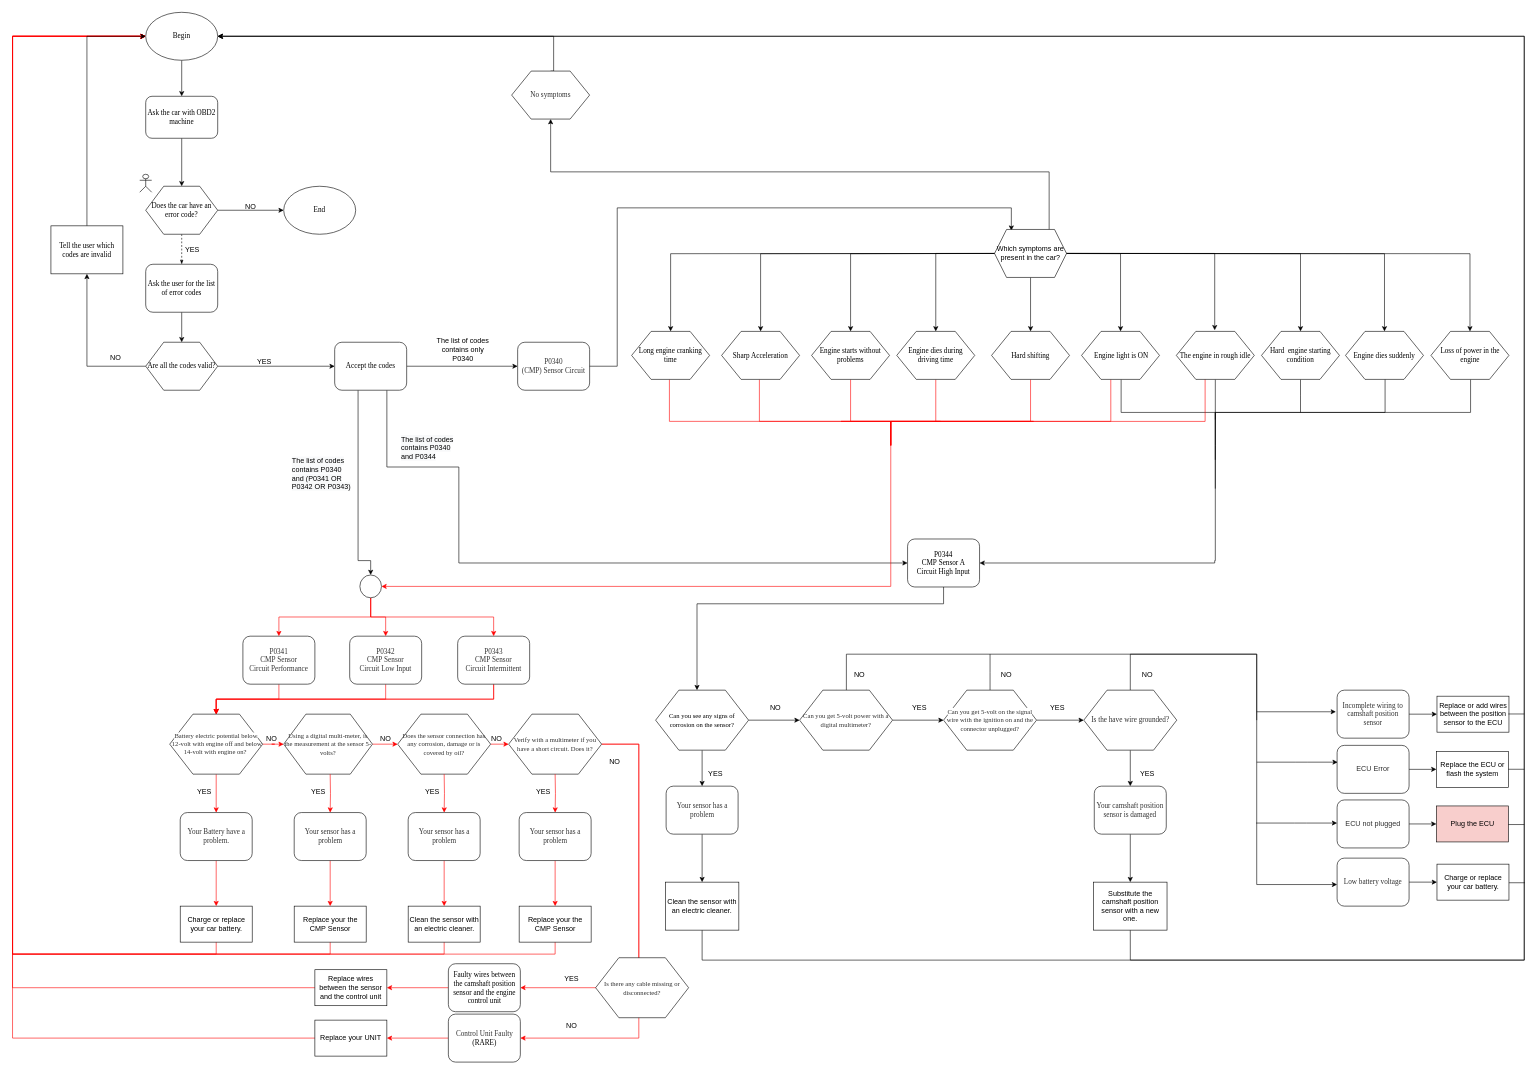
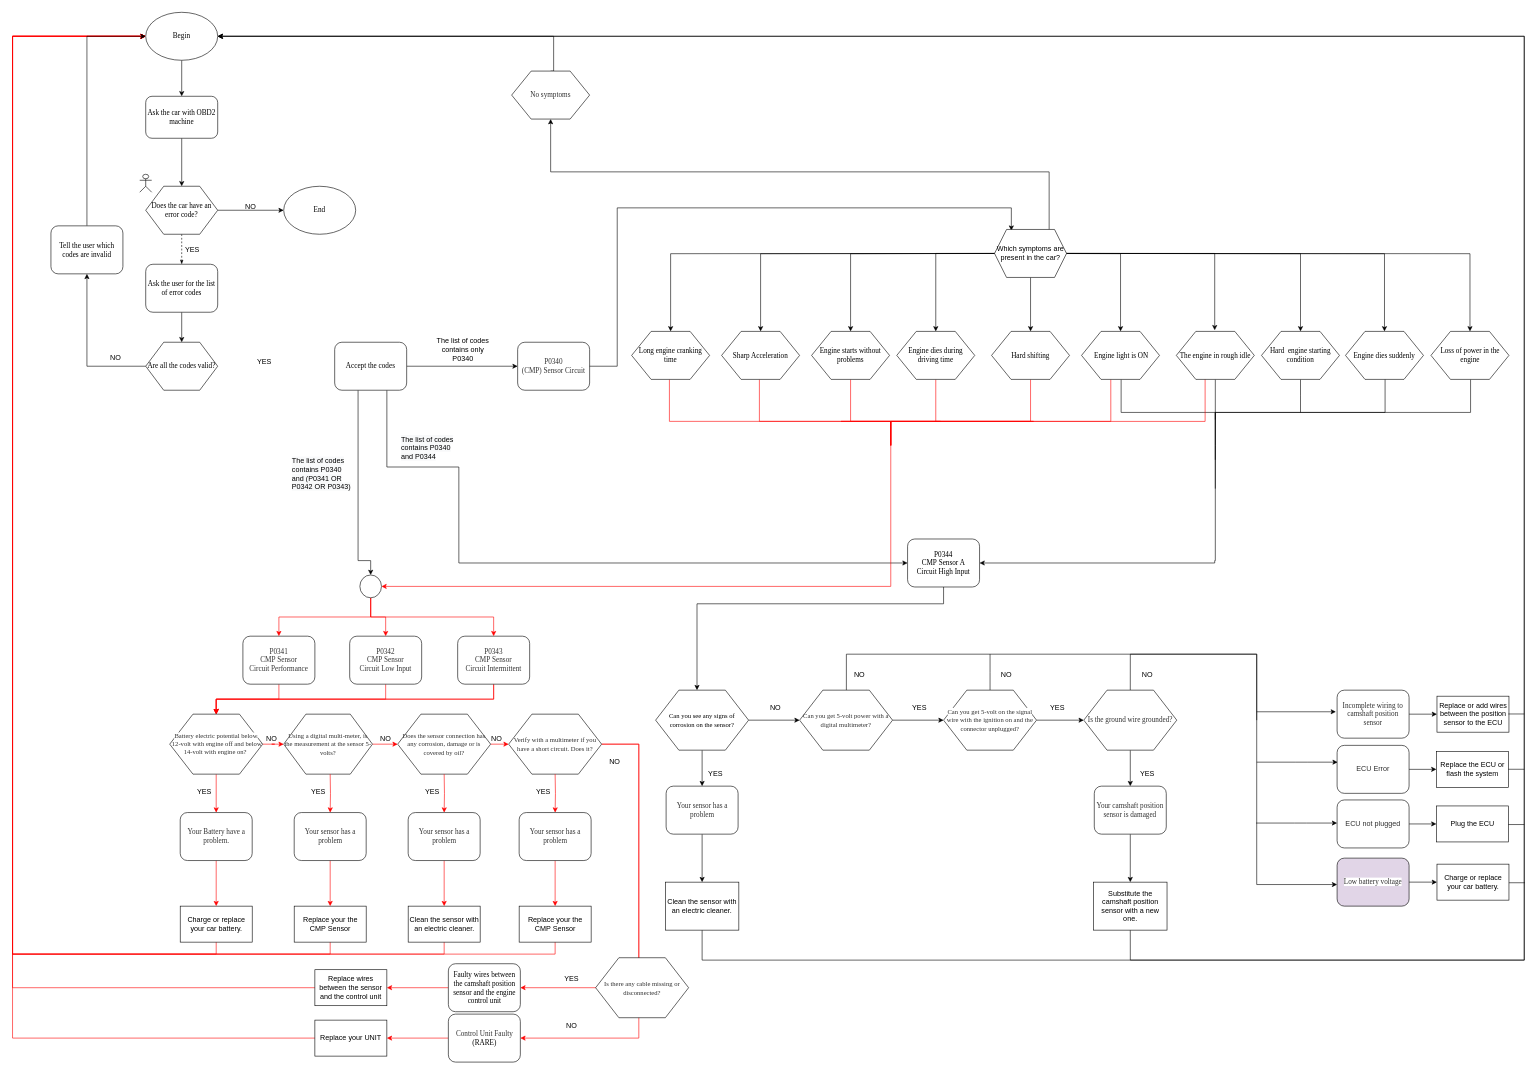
node "Tell the user which codes are invalid": shape rectangle -> rounded rectangle
edge "Are all the codes valid?" -> "Accept the codes": removed
node "Is the have wire grounded?": label "Is the have wire grounded?" -> "Is the ground wire grounded?"
node "Plug the ECU": fillcolor #f8cecc -> #ffffff
node "Low battery voltage": fillcolor #ffffff -> #e1d5e7
